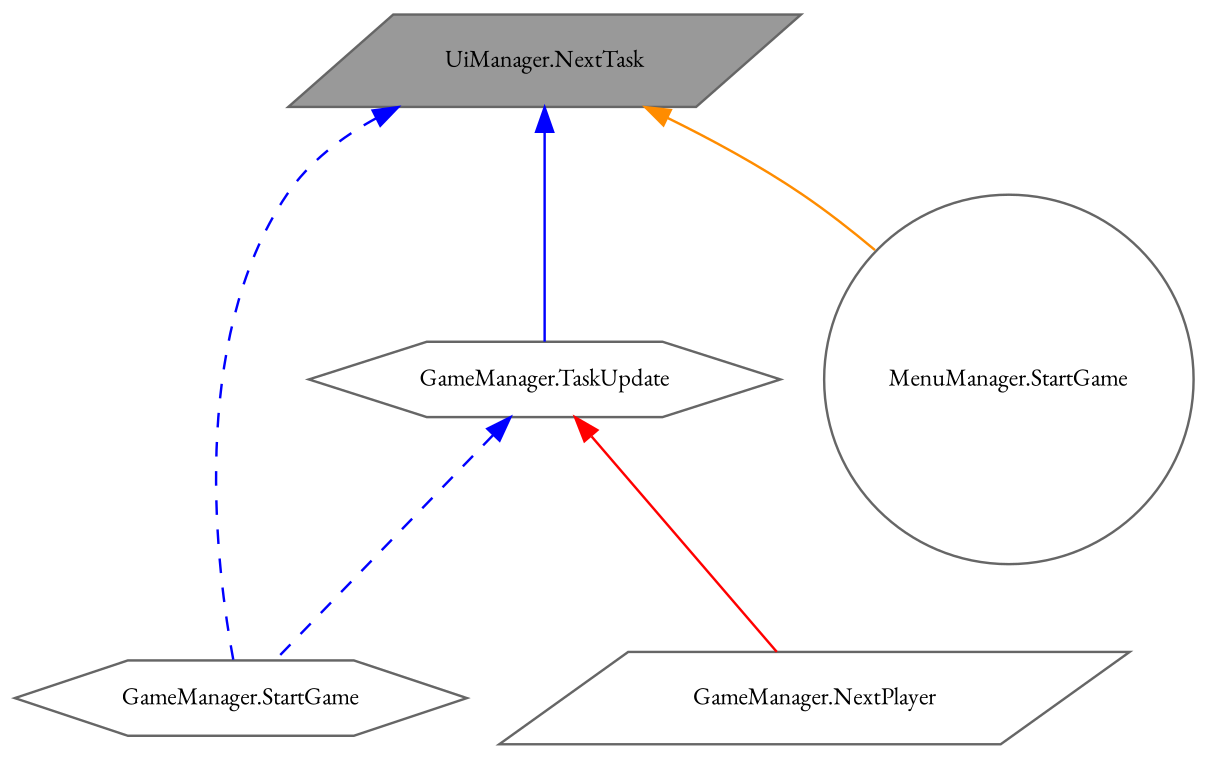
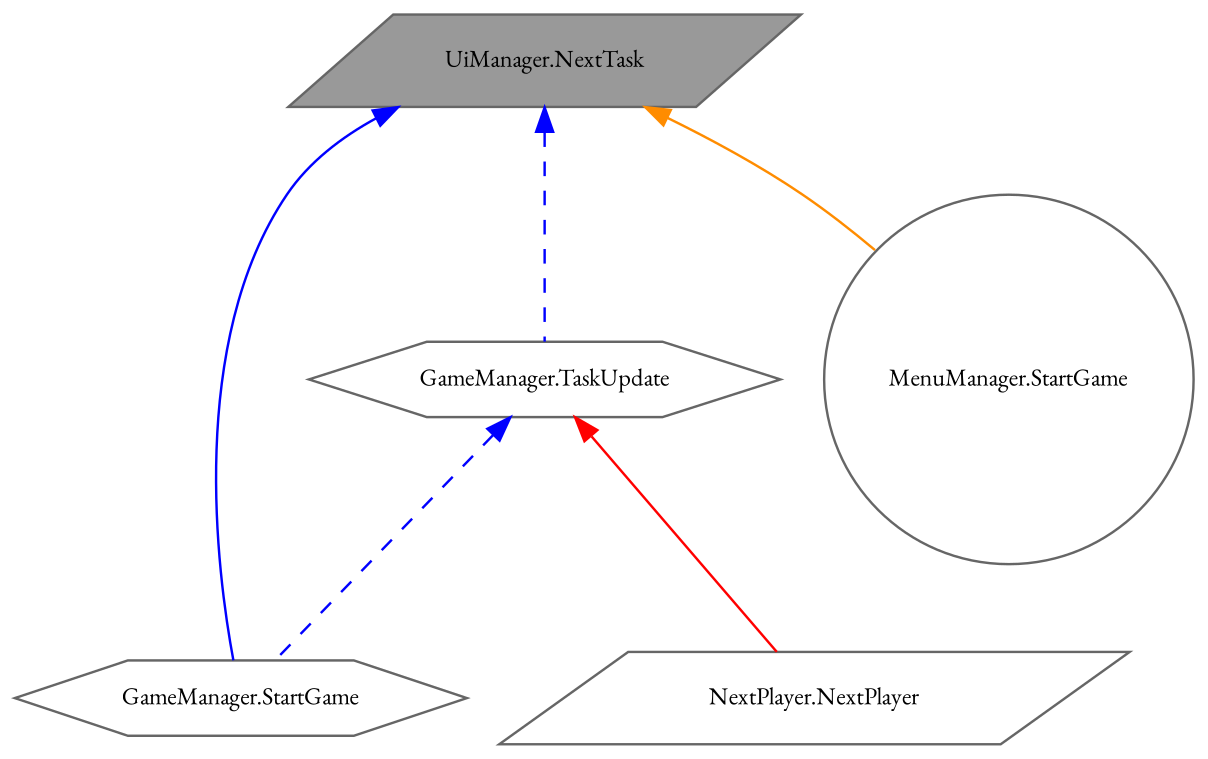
edge "GameManager.TaskUpdate" -> "UiManager.NextTask": style solid -> dashed
edge "GameManager.StartGame" -> "UiManager.NextTask": style dashed -> solid
node "GameManager.NextPlayer": label "GameManager.NextPlayer" -> "NextPlayer.NextPlayer"
